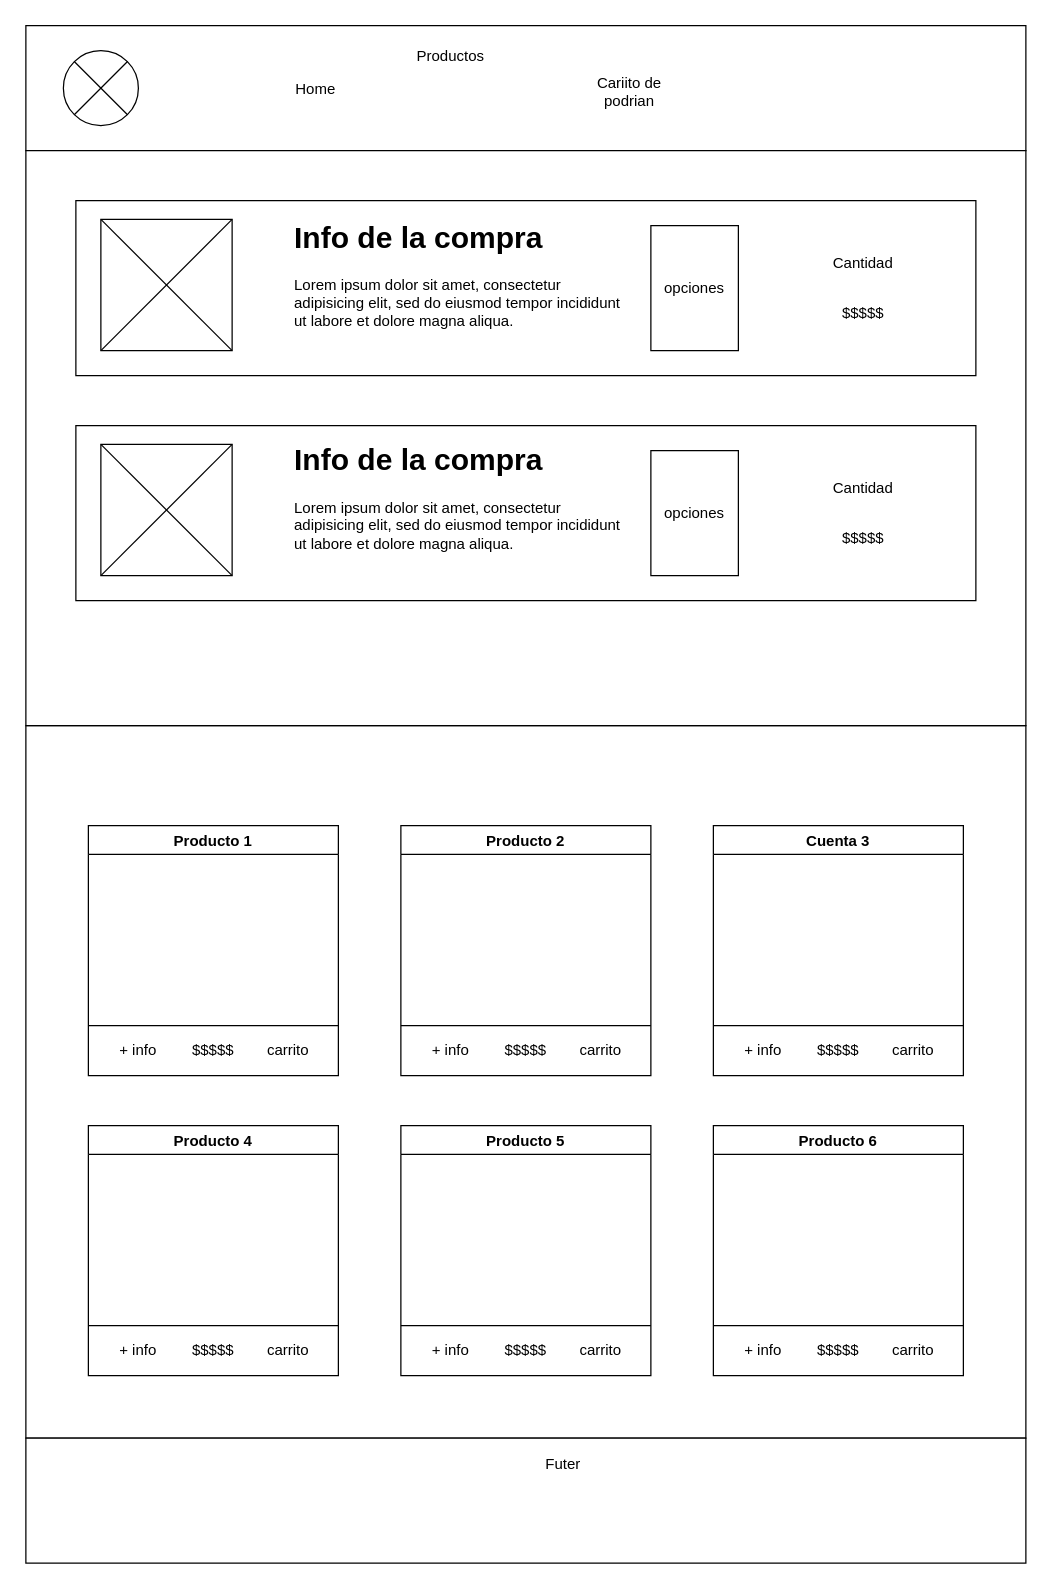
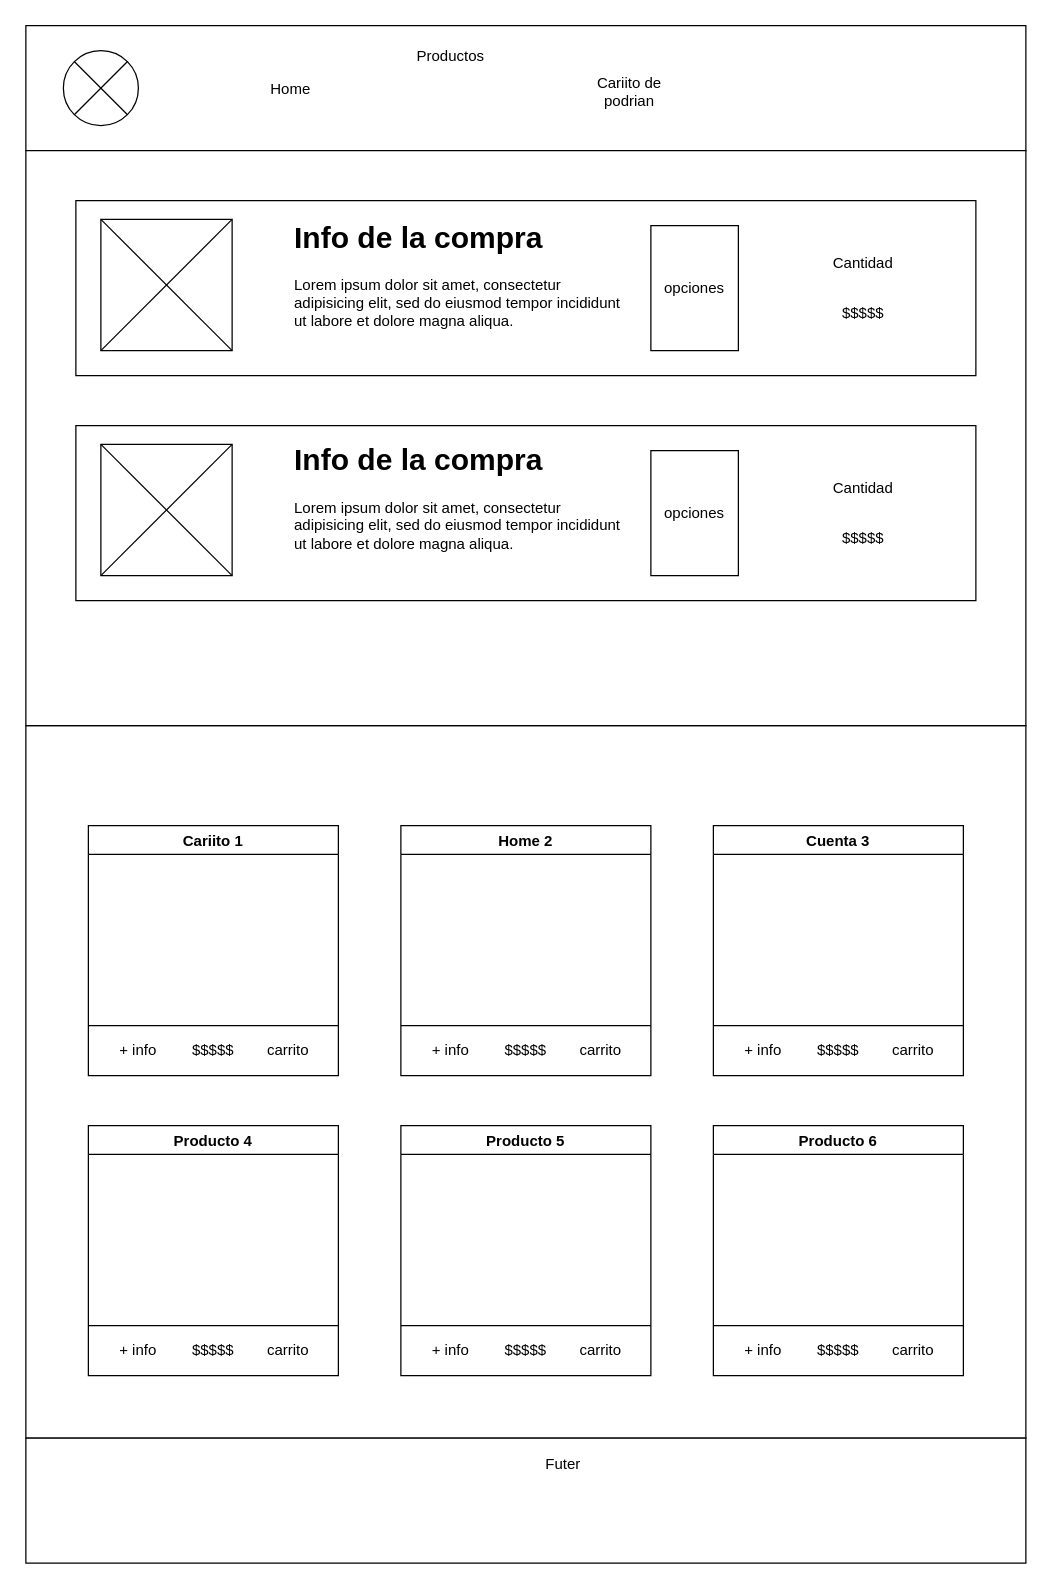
node "Home": moved (319, 88) -> (294, 88)
node "Producto 1": label "Producto 1" -> "Cariito 1"
node "Producto 2": label "Producto 2" -> "Home 2"
